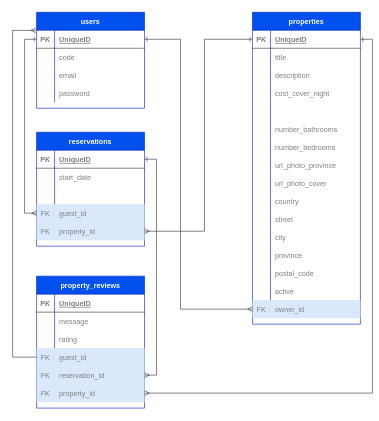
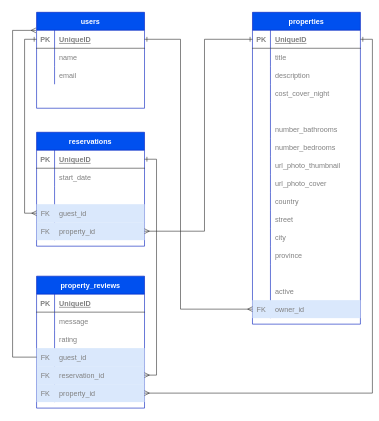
node "code": label "code" -> "name"
node "password": removed
node "url_photo_province": label "url_photo_province" -> "url_photo_thumbnail"
node "postal_code": removed
